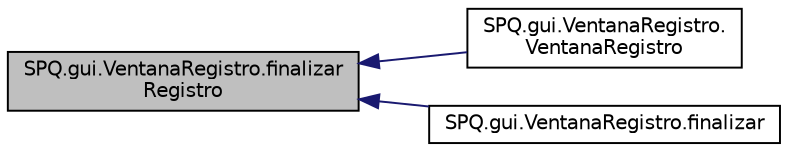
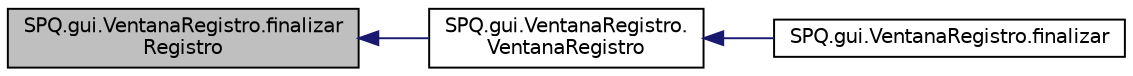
edge "SPQ.gui.VentanaRegistro.finalizar" -> "SPQ.gui.VentanaRegistro.finalizar Registro": now "SPQ.gui.VentanaRegistro.finalizar" -> "SPQ.gui.VentanaRegistro. VentanaRegistro"
